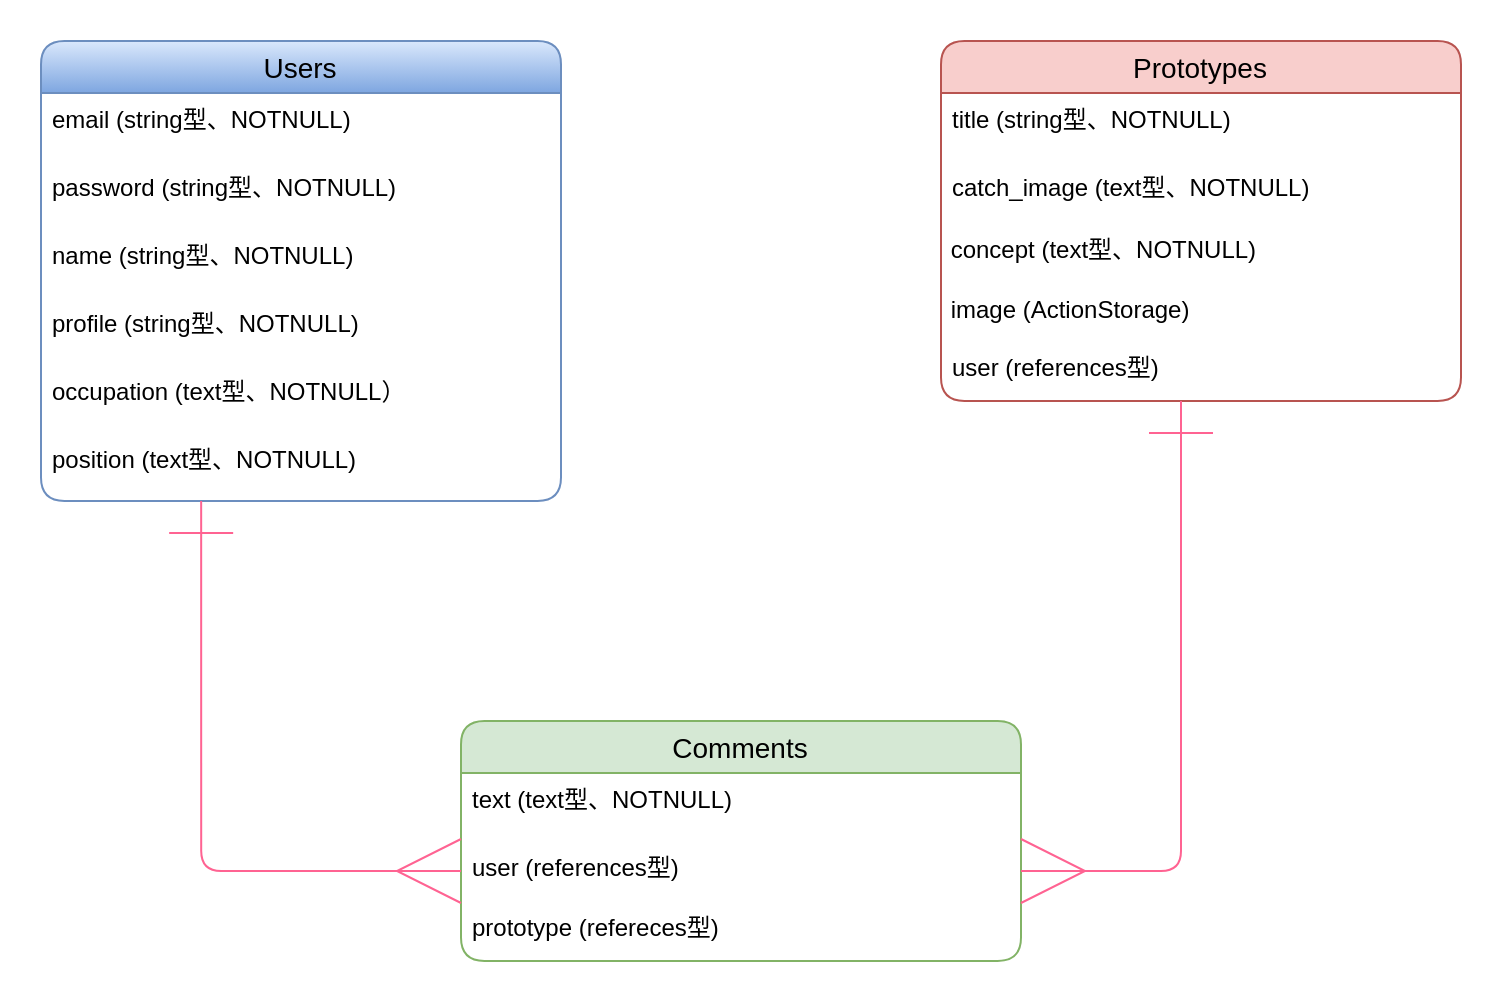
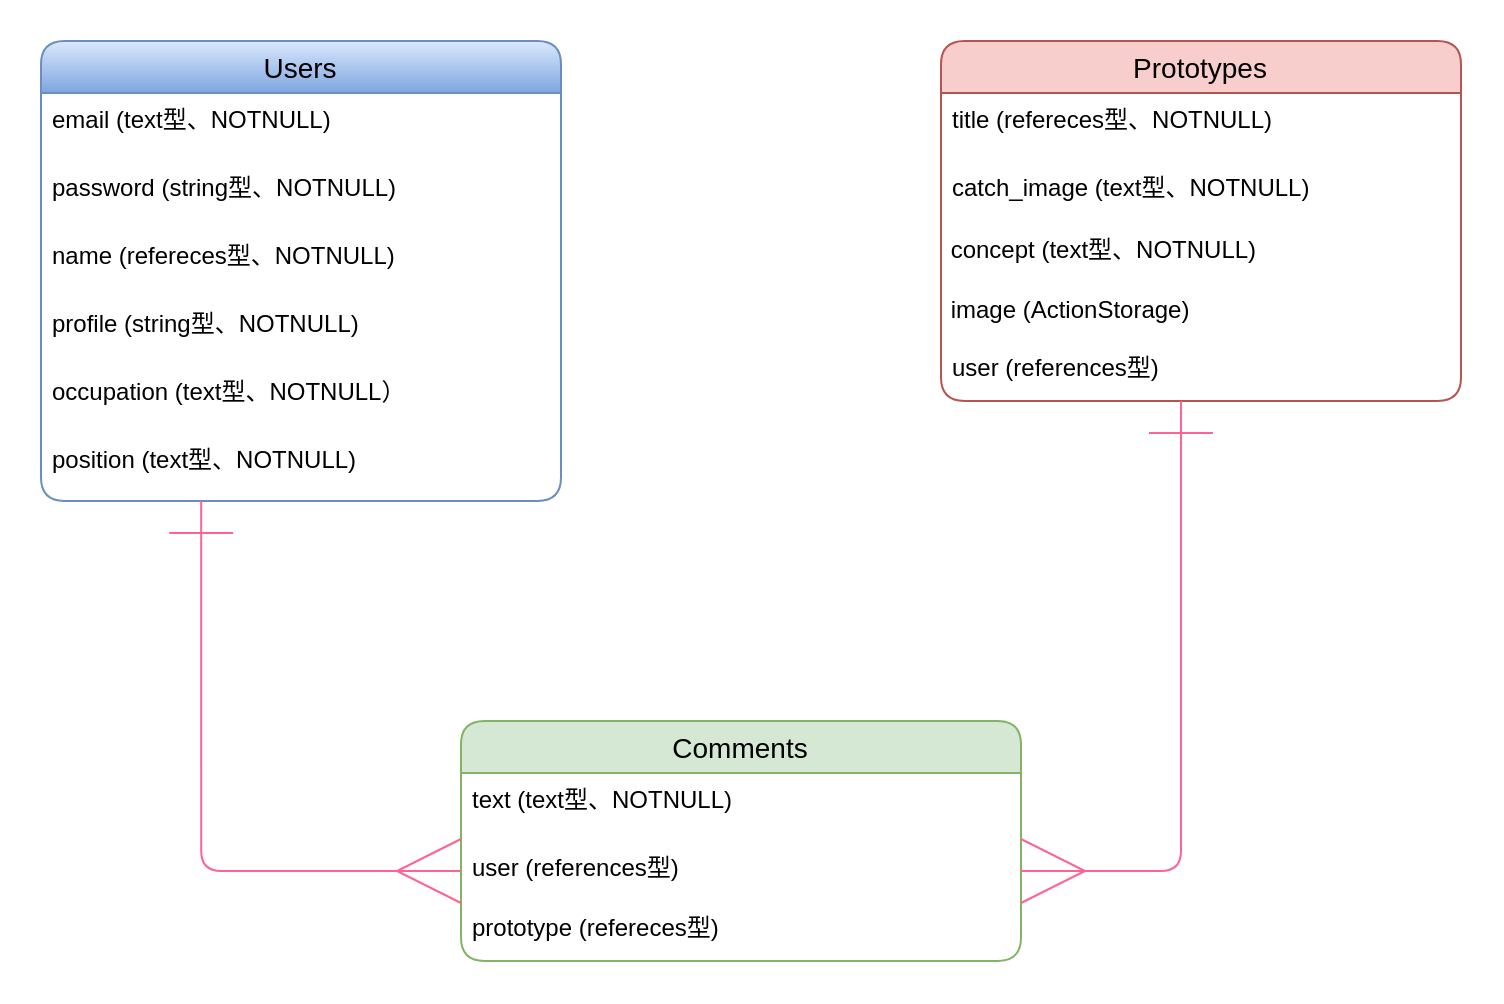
node "email (string型、NOTNULL)": label "email (string型、NOTNULL)" -> "email (text型、NOTNULL)"
node "title (string型、NOTNULL)": label "title (string型、NOTNULL)" -> "title (refereces型、NOTNULL)"
node "name (string型、NOTNULL)": label "name (string型、NOTNULL)" -> "name (refereces型、NOTNULL)"
